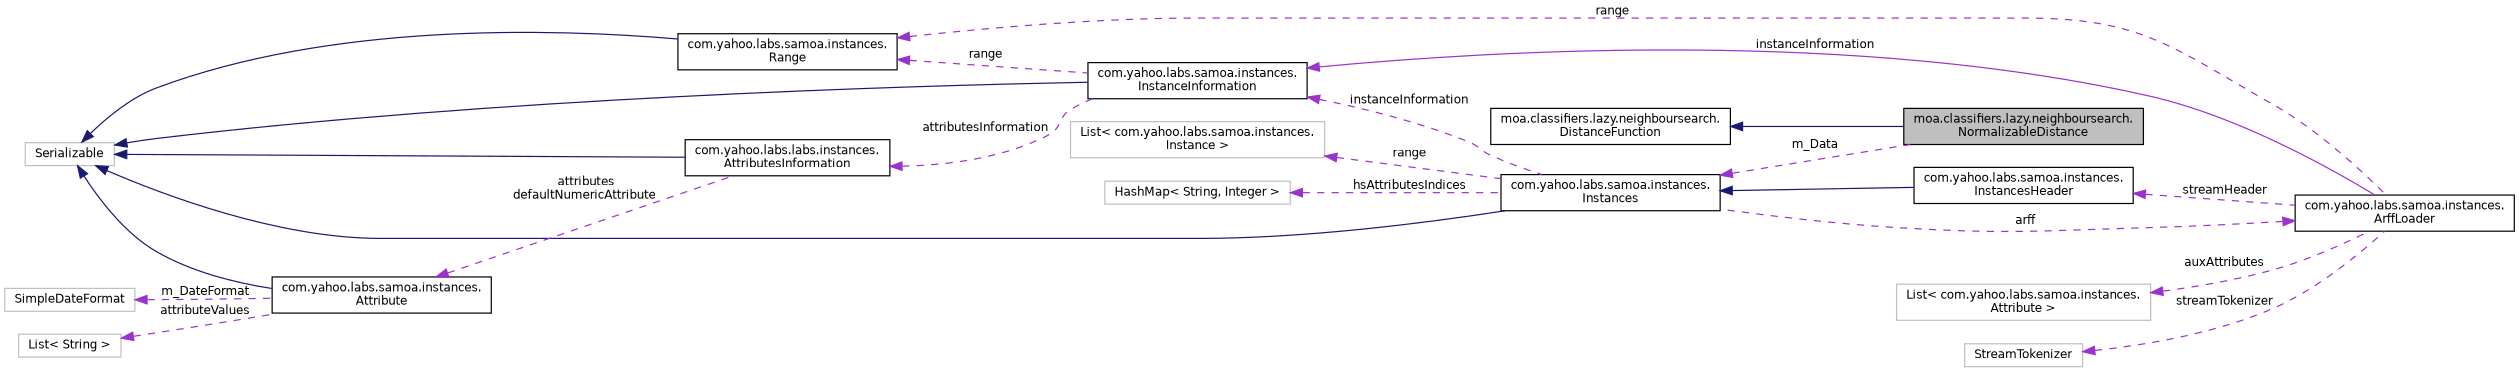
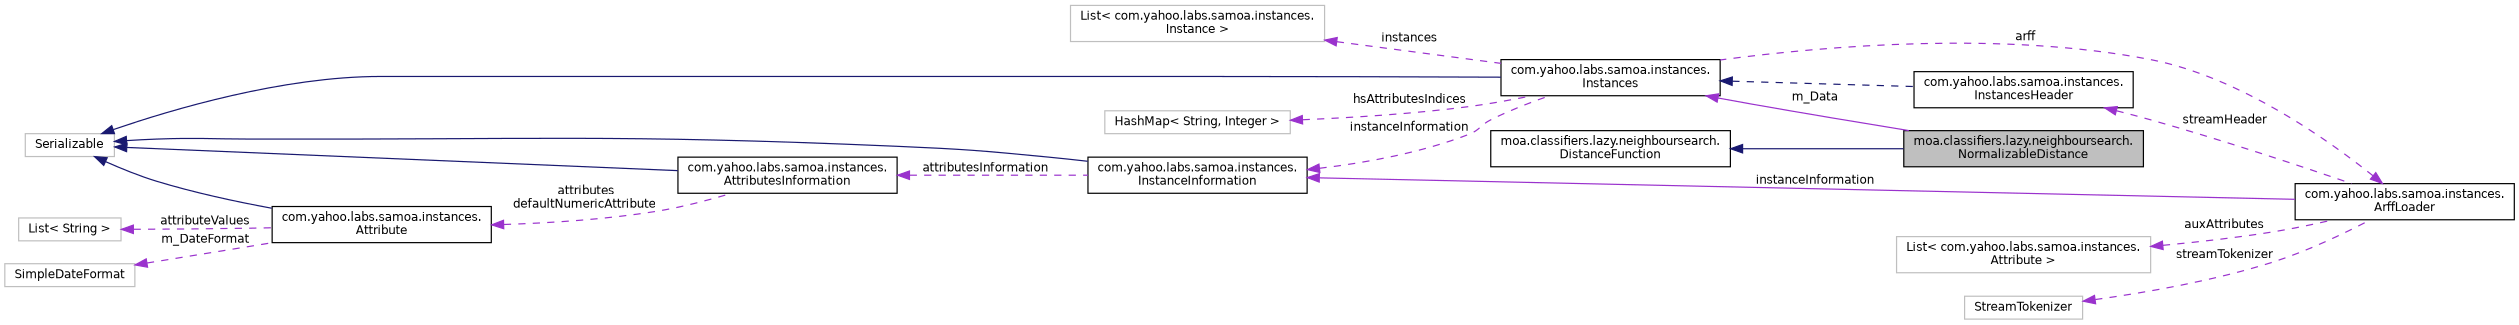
node "com.yahoo.labs.samoa.instances. Range": removed
edge "com.yahoo.labs.samoa.instances. Instances" -> "List< com.yahoo.labs.samoa.instances. Instance >": label " range" -> " instances"
node "com.yahoo.labs.labs.instances. AttributesInformation": label "com.yahoo.labs.labs.instances. AttributesInformation" -> "com.yahoo.labs.samoa.instances. AttributesInformation"
edge "moa.classifiers.lazy.neighboursearch. NormalizableDistance" -> "com.yahoo.labs.samoa.instances. Instances": style dashed -> solid
edge "com.yahoo.labs.samoa.instances. InstancesHeader" -> "com.yahoo.labs.samoa.instances. Instances": style solid -> dashed
